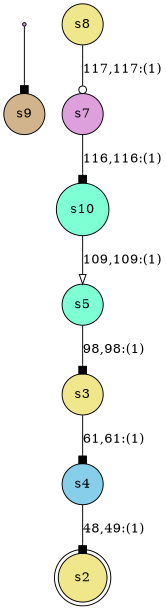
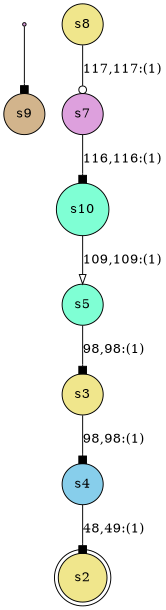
edge "s3" -> "s4": label "61,61:(1)" -> "98,98:(1)"
